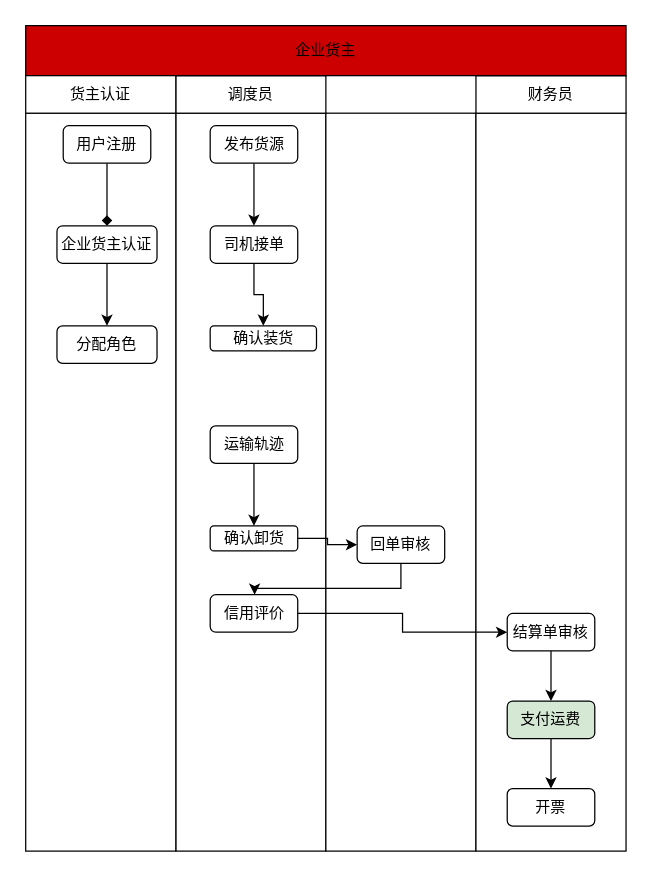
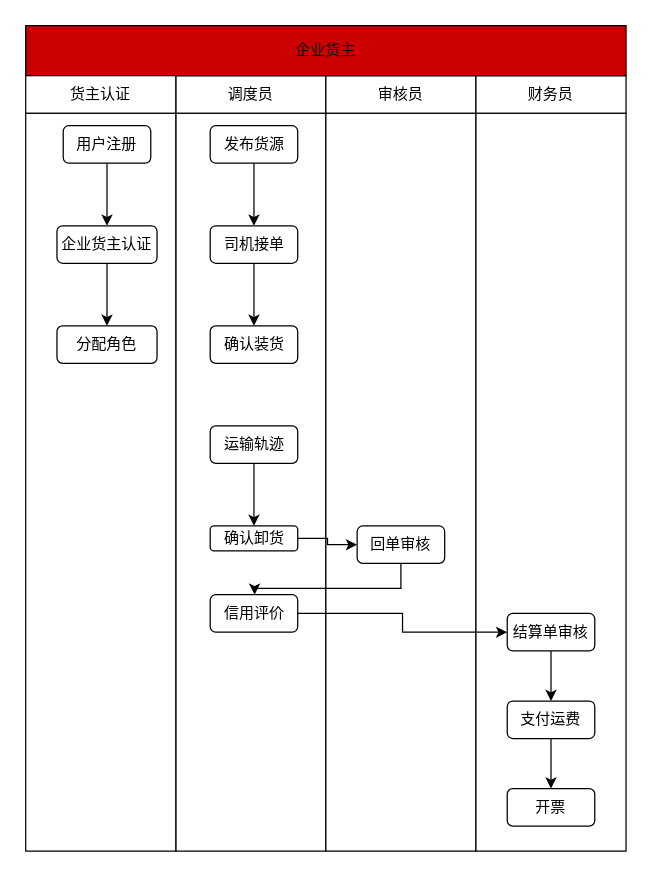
node "审核员": added
edge "用户注册" -> "企业货主认证": arrowhead diamond -> classic
node "确认装货": size 106x25 -> 88x38
node "支付运费": fillcolor #d5e8d4 -> #ffffff
